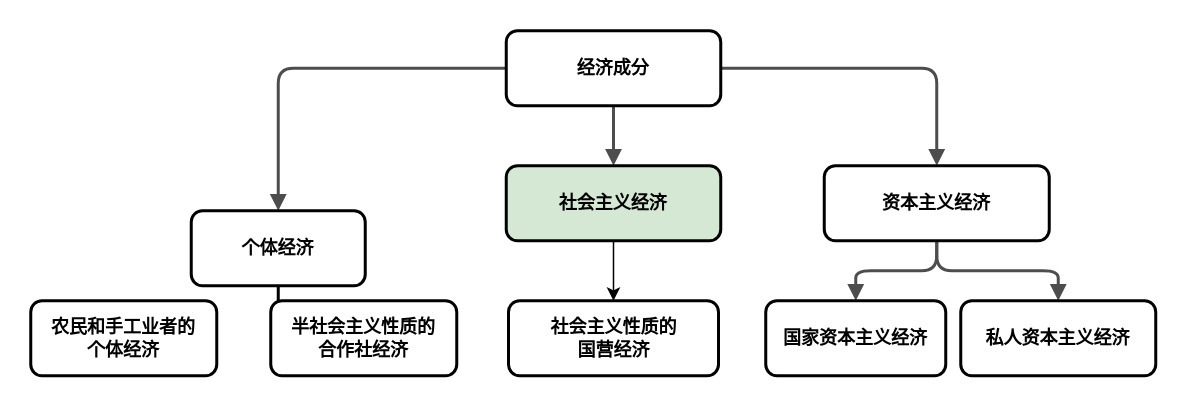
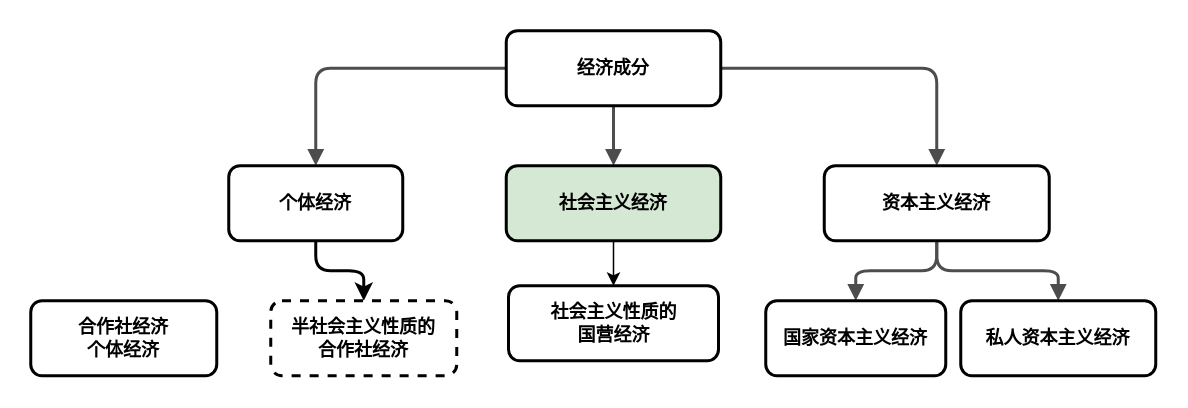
node "个体经济": moved (278, 248) -> (316, 203)
node "农民和手工业者的 个体经济": label "农民和手工业者的 个体经济" -> "合作社经济 个体经济"
node "半社会主义性质的 合作社经济": style solid -> dashed
node "社会主义性质的 国营经济": moved (614, 338) -> (614, 323)
